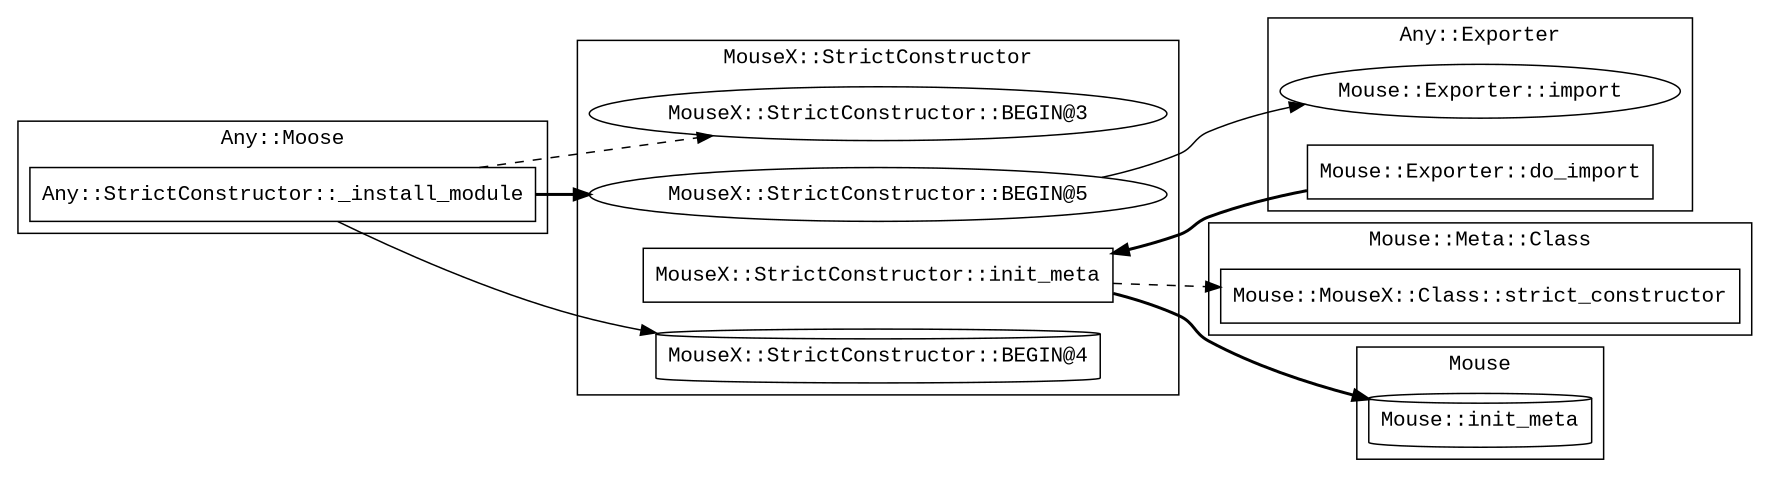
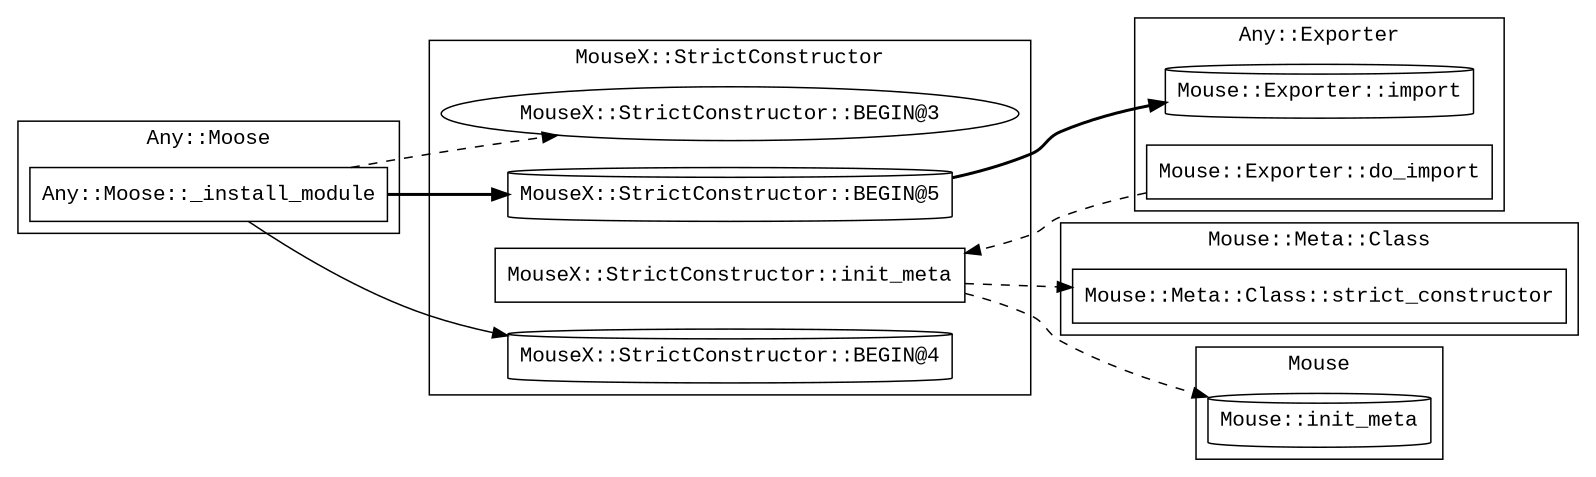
node "Mouse::Exporter::import": shape ellipse -> cylinder
edge "MouseX::StrictConstructor::BEGIN@5" -> "Mouse::Exporter::import": style solid -> bold
node "Any::StrictConstructor::_install_module": label "Any::StrictConstructor::_install_module" -> "Any::Moose::_install_module"
node "MouseX::StrictConstructor::BEGIN@5": shape ellipse -> cylinder
edge "Mouse::Exporter::do_import" -> "MouseX::StrictConstructor::init_meta": style bold -> dashed
node "Mouse::MouseX::Class::strict_constructor": label "Mouse::MouseX::Class::strict_constructor" -> "Mouse::Meta::Class::strict_constructor"
edge "MouseX::StrictConstructor::init_meta" -> "Mouse::init_meta": style bold -> dashed
